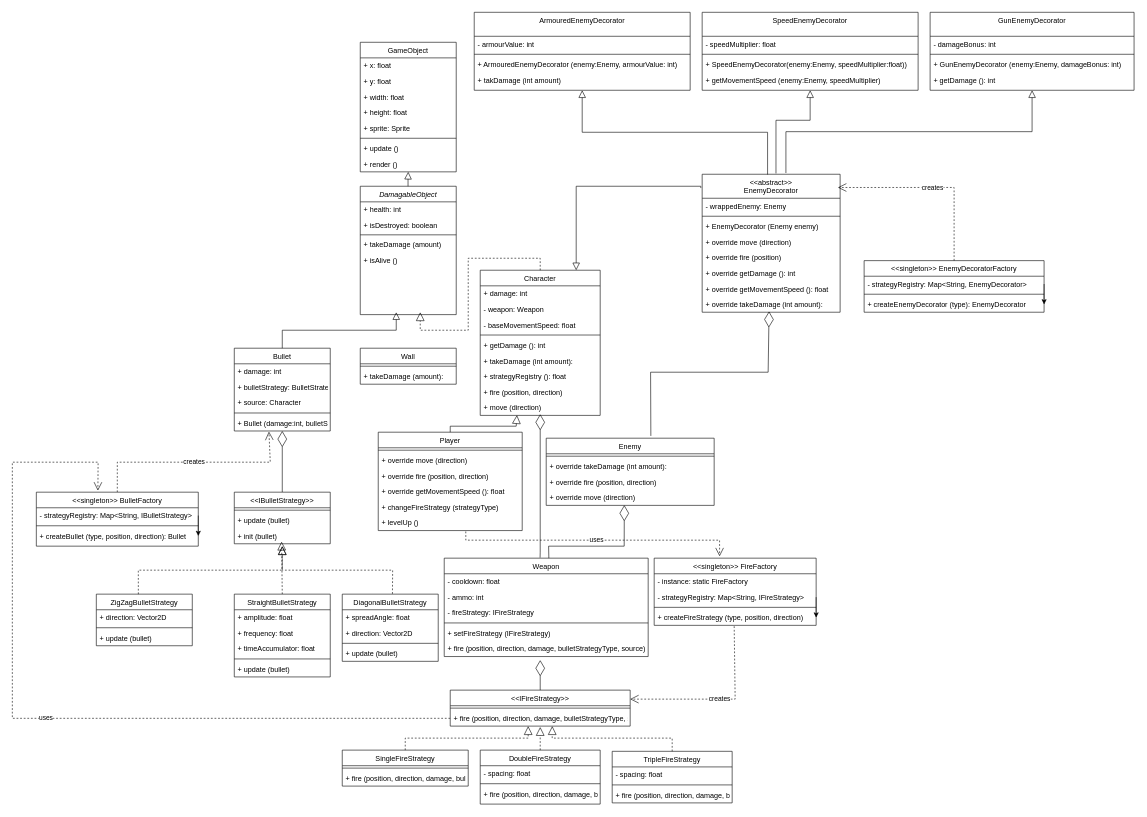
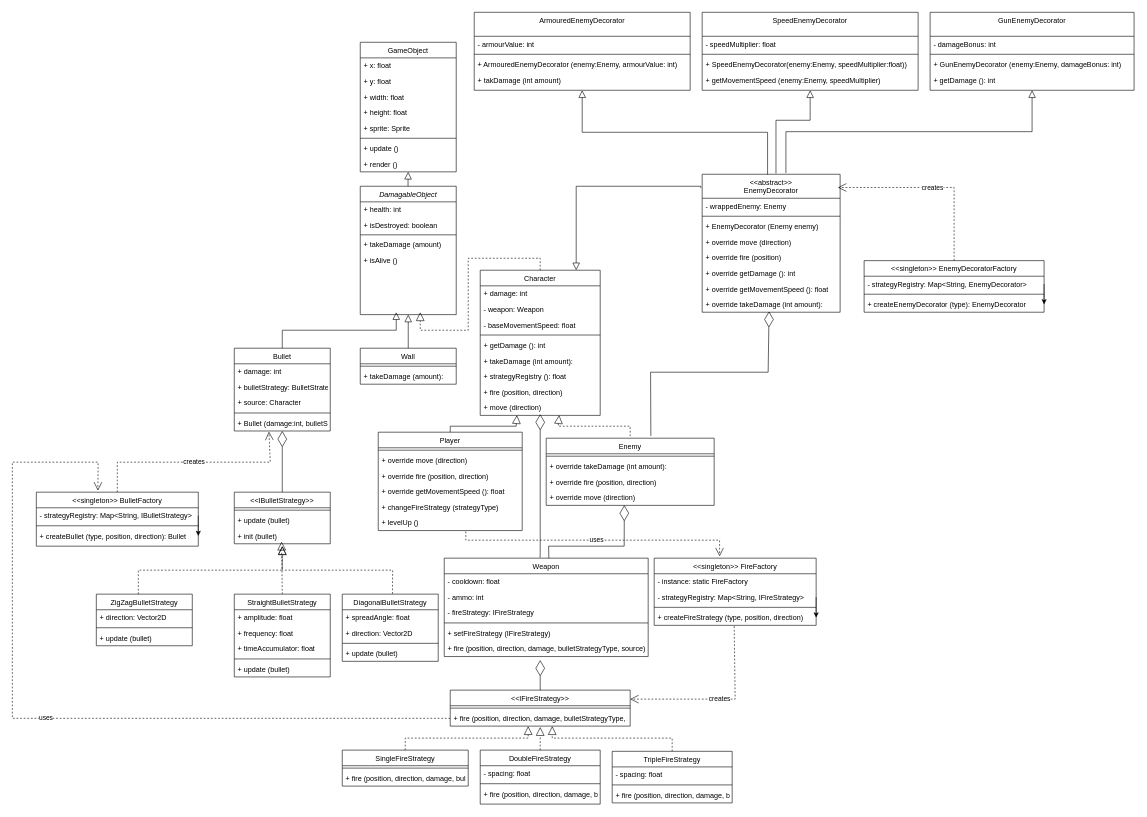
edge "Wall" -> "DamagableObject": added
edge "Enemy" -> "+ move (direction)": added
